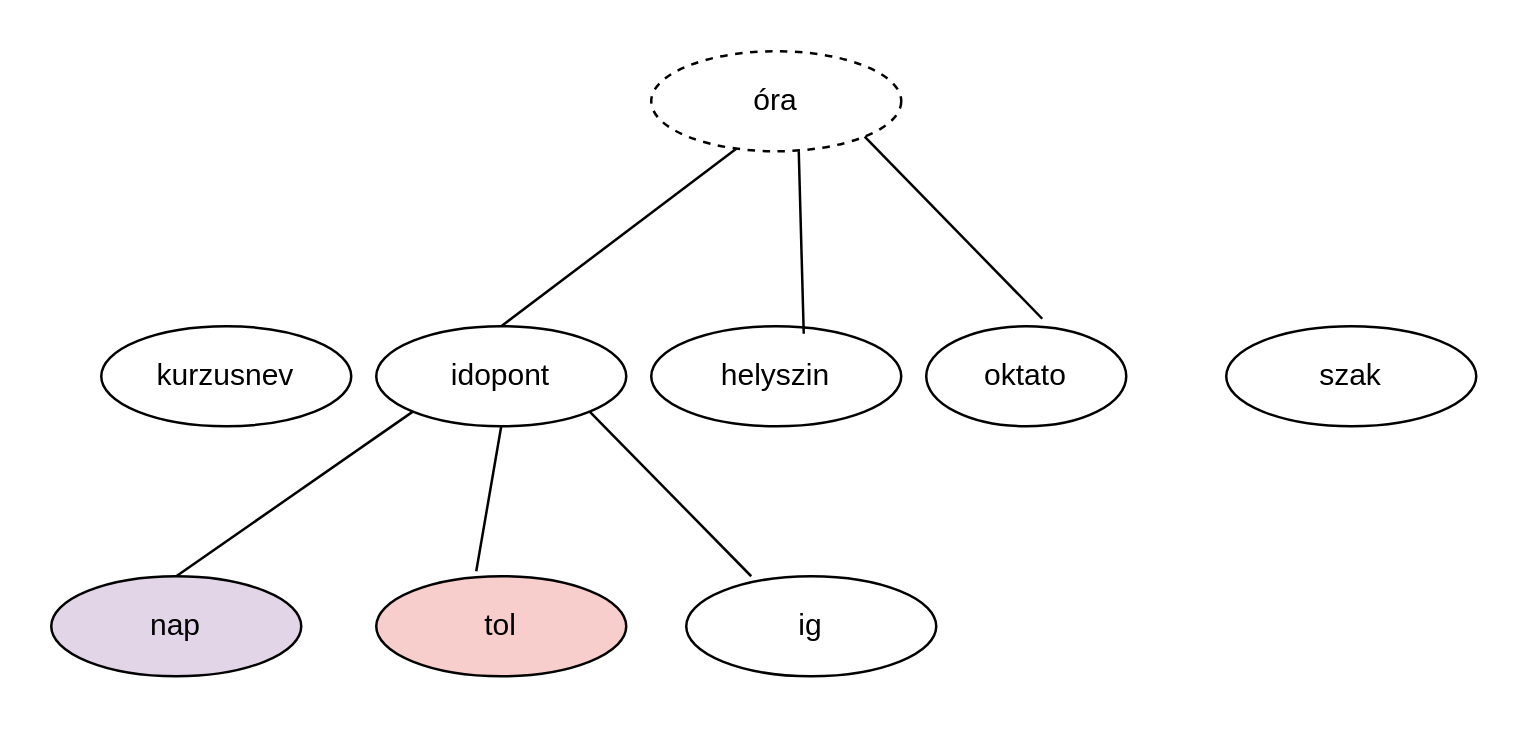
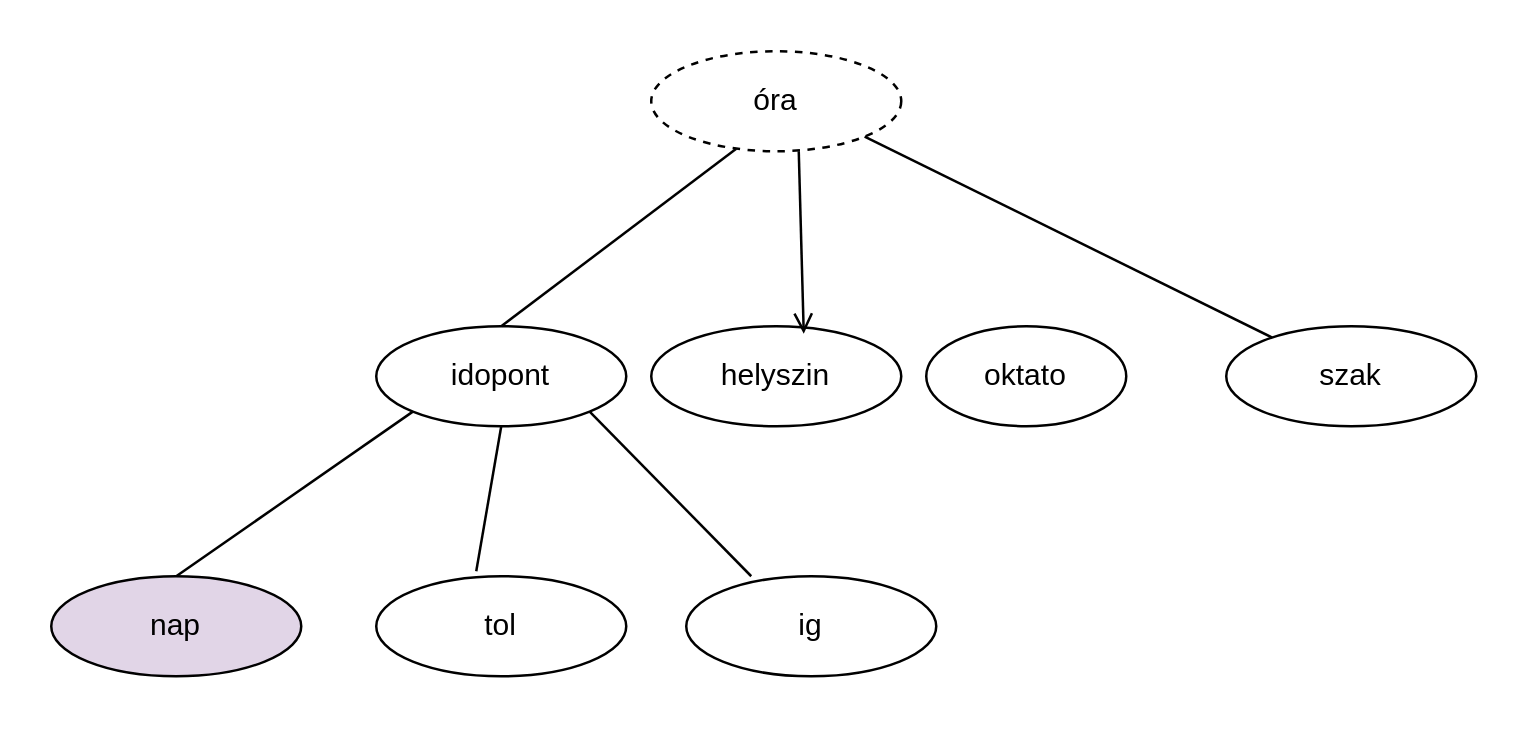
edge "óra" -- "oktato": now "óra" -- "szak"
edge "óra" -- "helyszin": arrowhead none -> open
node "kurzusnev": removed
node "tol": fillcolor #f8cecc -> #ffffff
